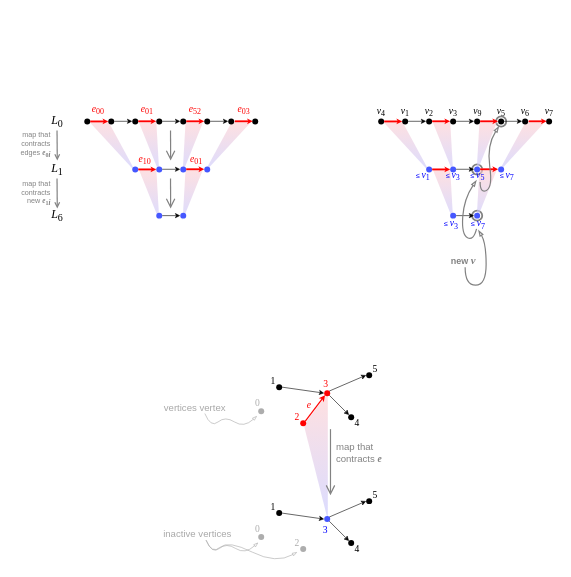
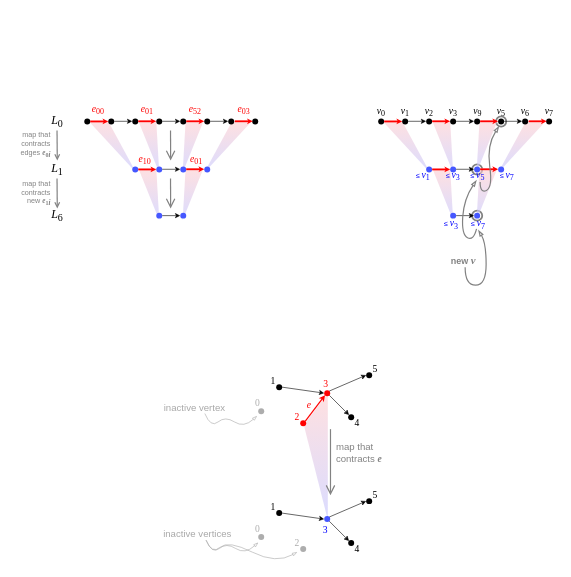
node "v4": label "v4" -> "v0"
node "vertices vertex": label "vertices vertex" -> "inactive vertex"
